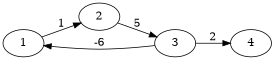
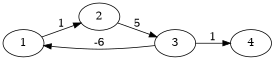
edge "3" -> "4": label "2" -> "1"
